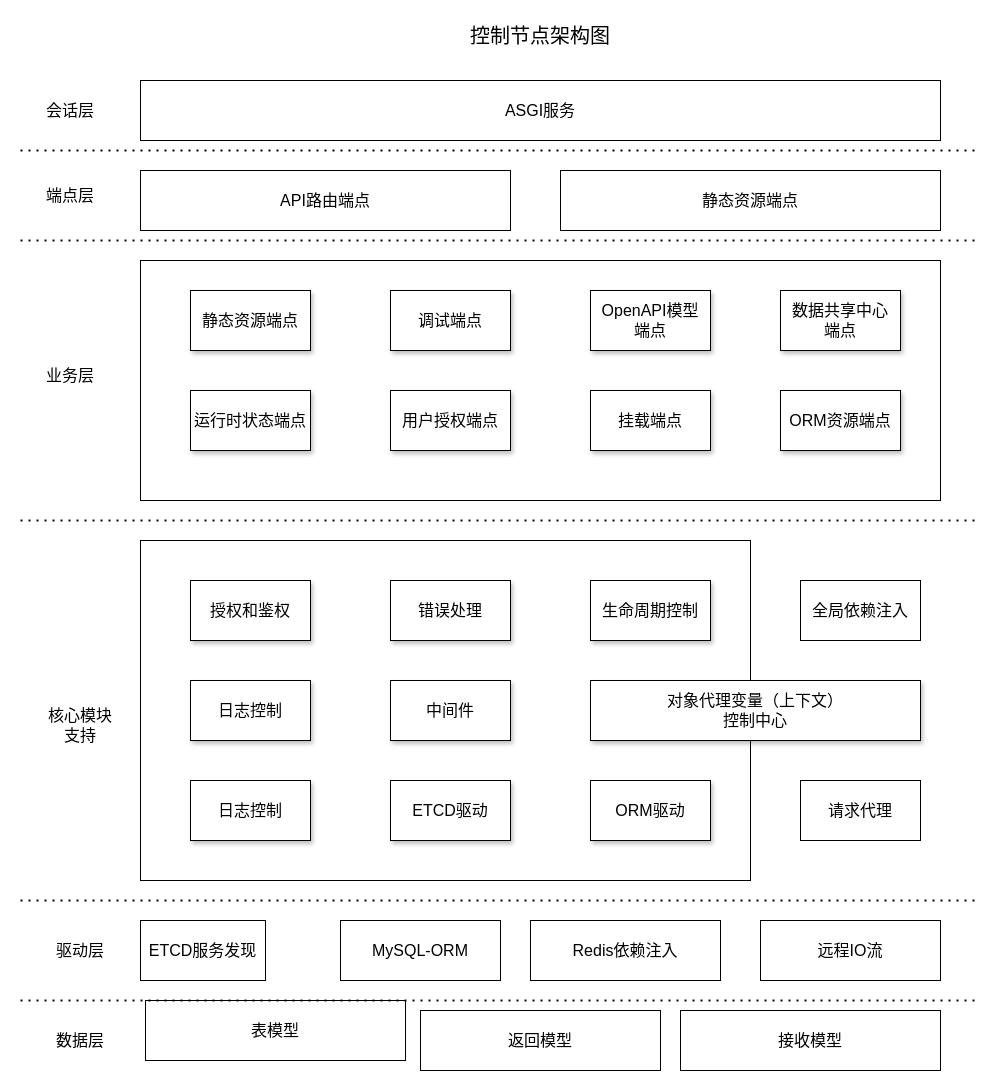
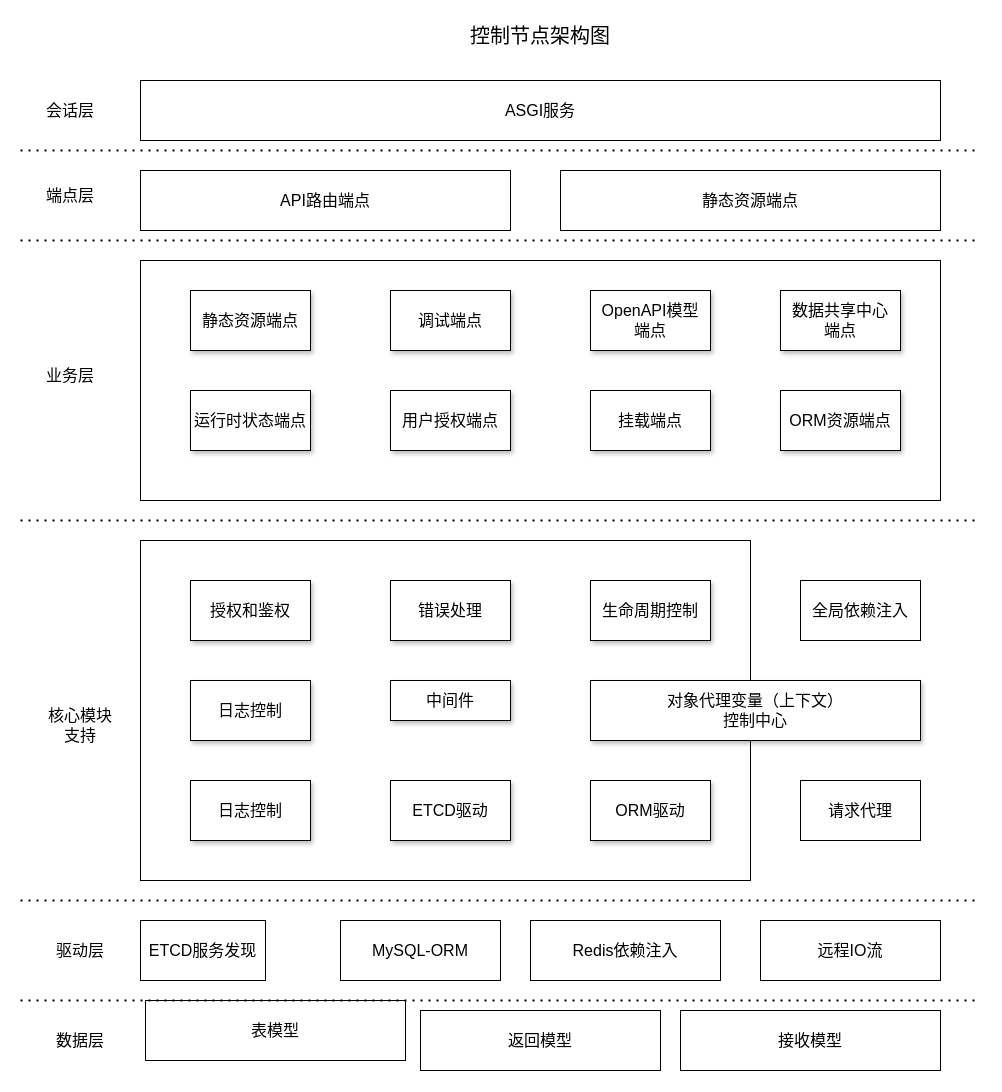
node "中间件": size 120x60 -> 120x40
